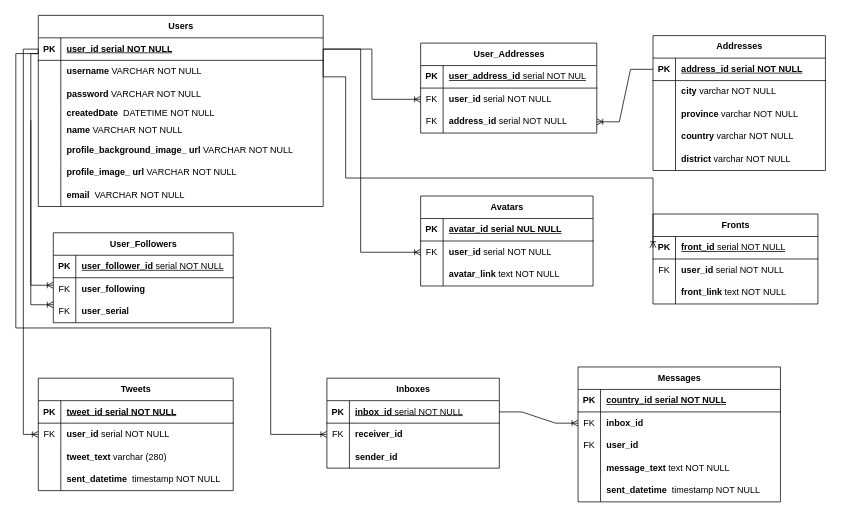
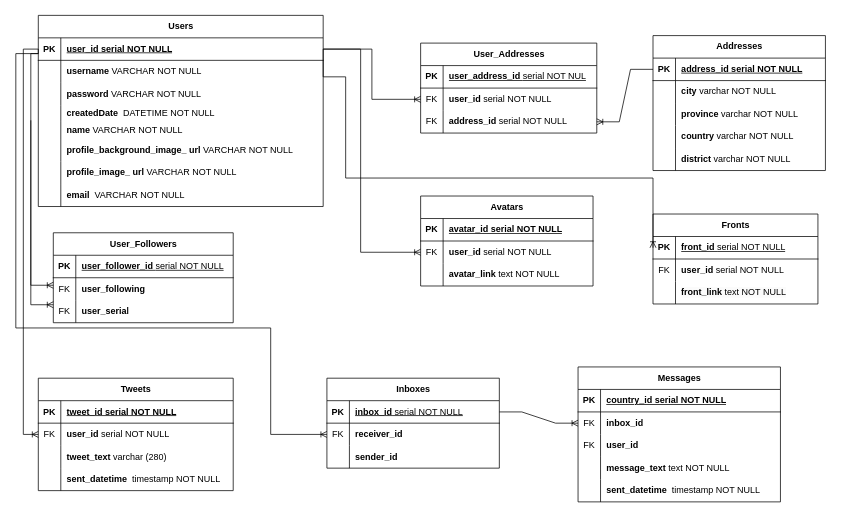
node "avatar_id serial NUL NULL": label "avatar_id serial NUL NULL" -> "avatar_id serial NOT NULL"
